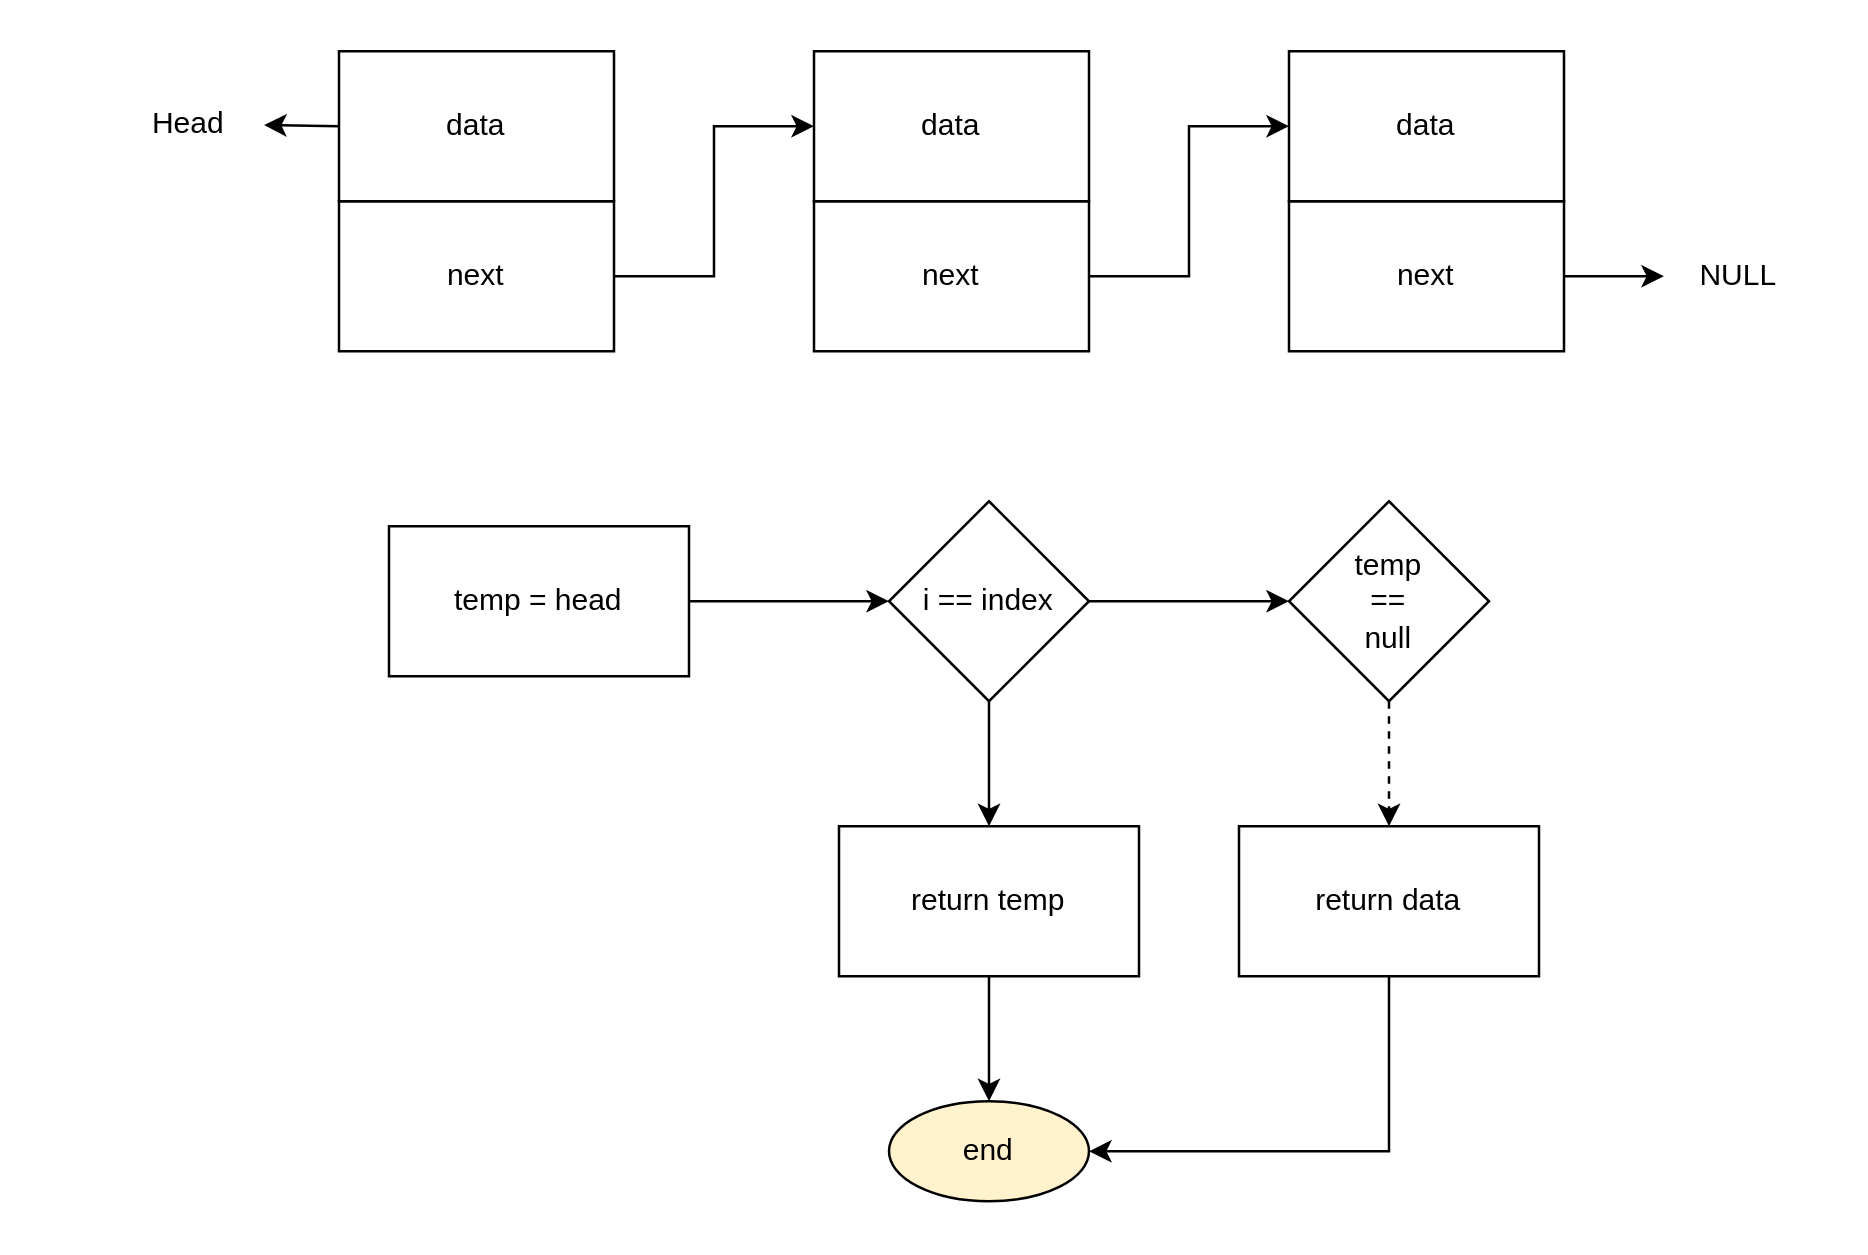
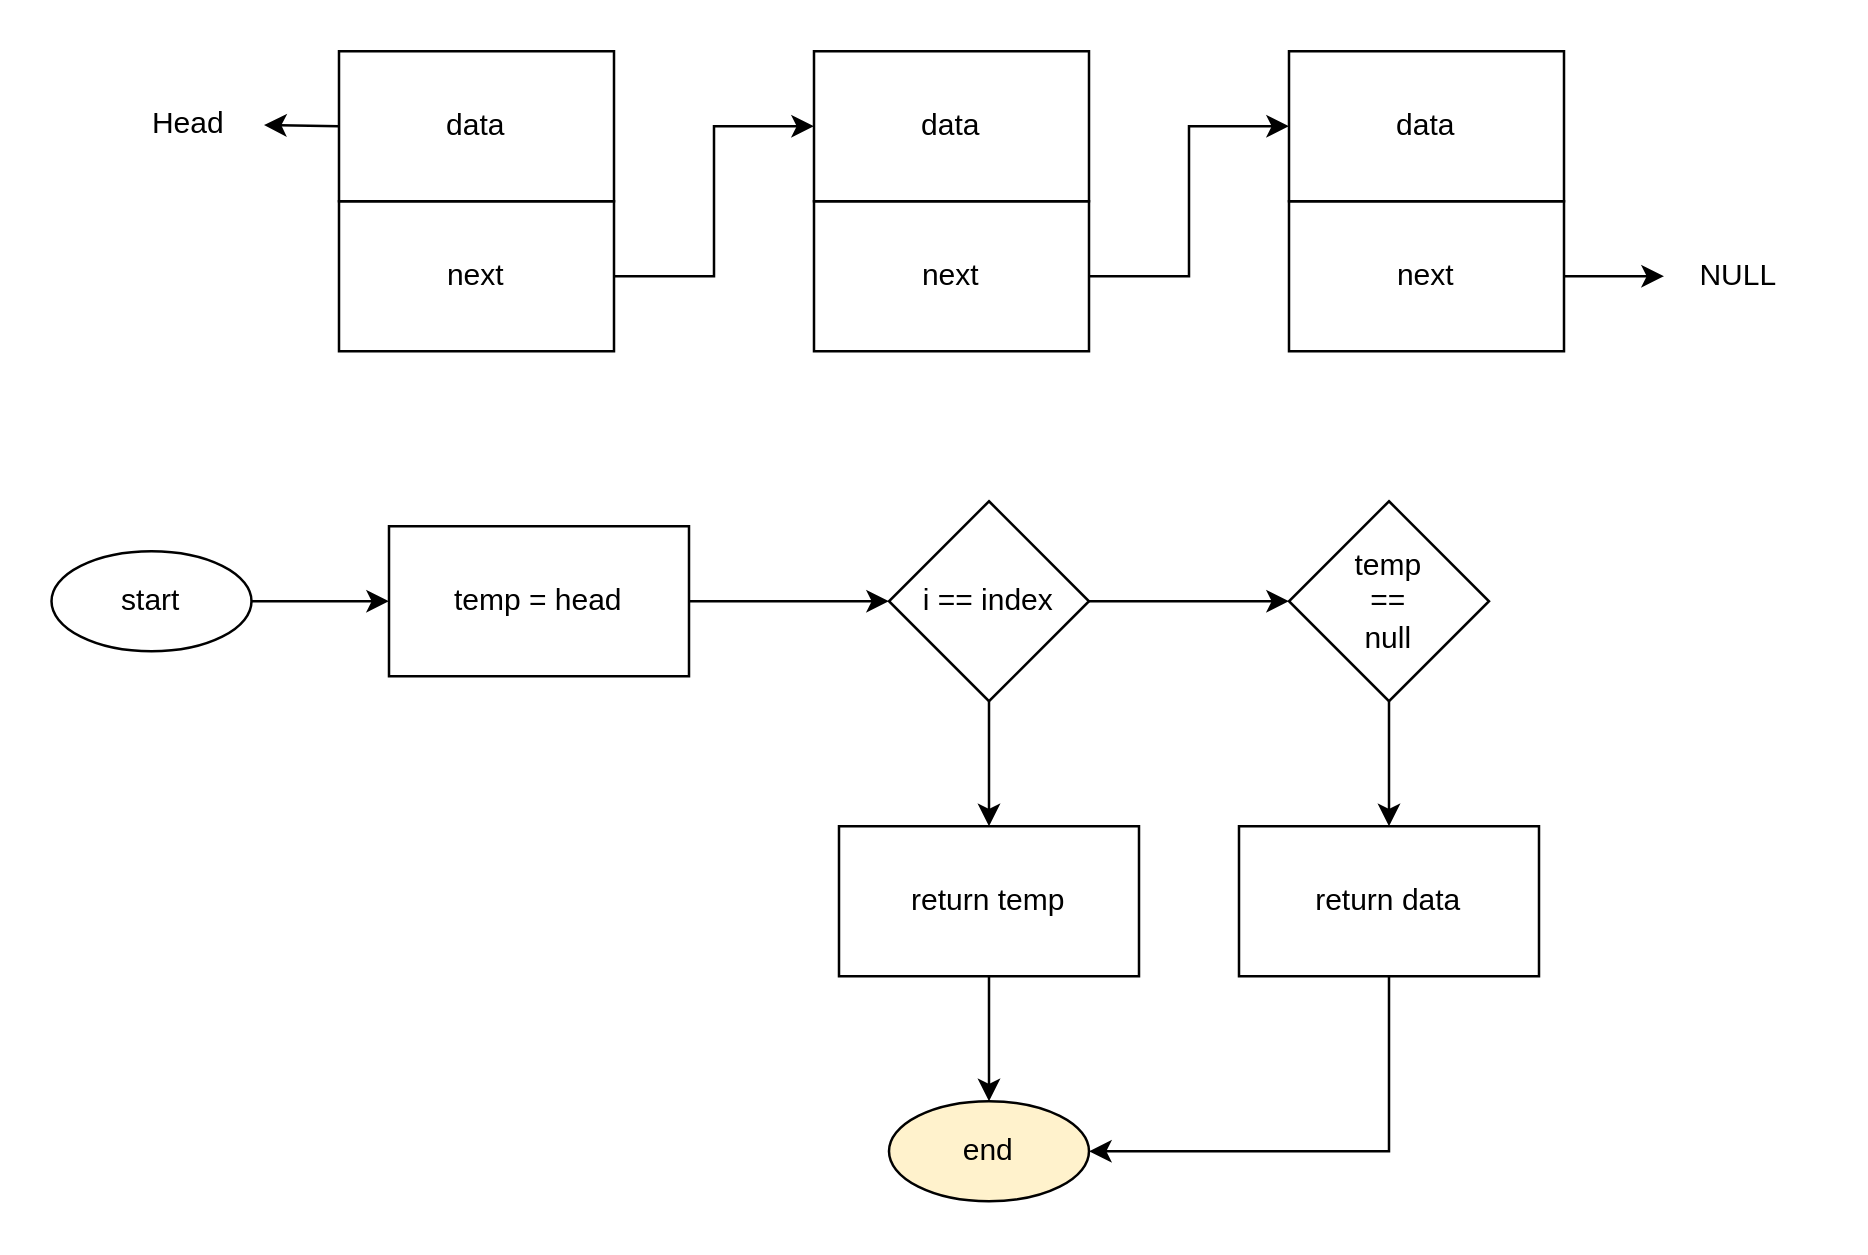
node "start": added
edge "start" -> "temp = head": added
edge "temp == null" -> "return data": style dashed -> solid
